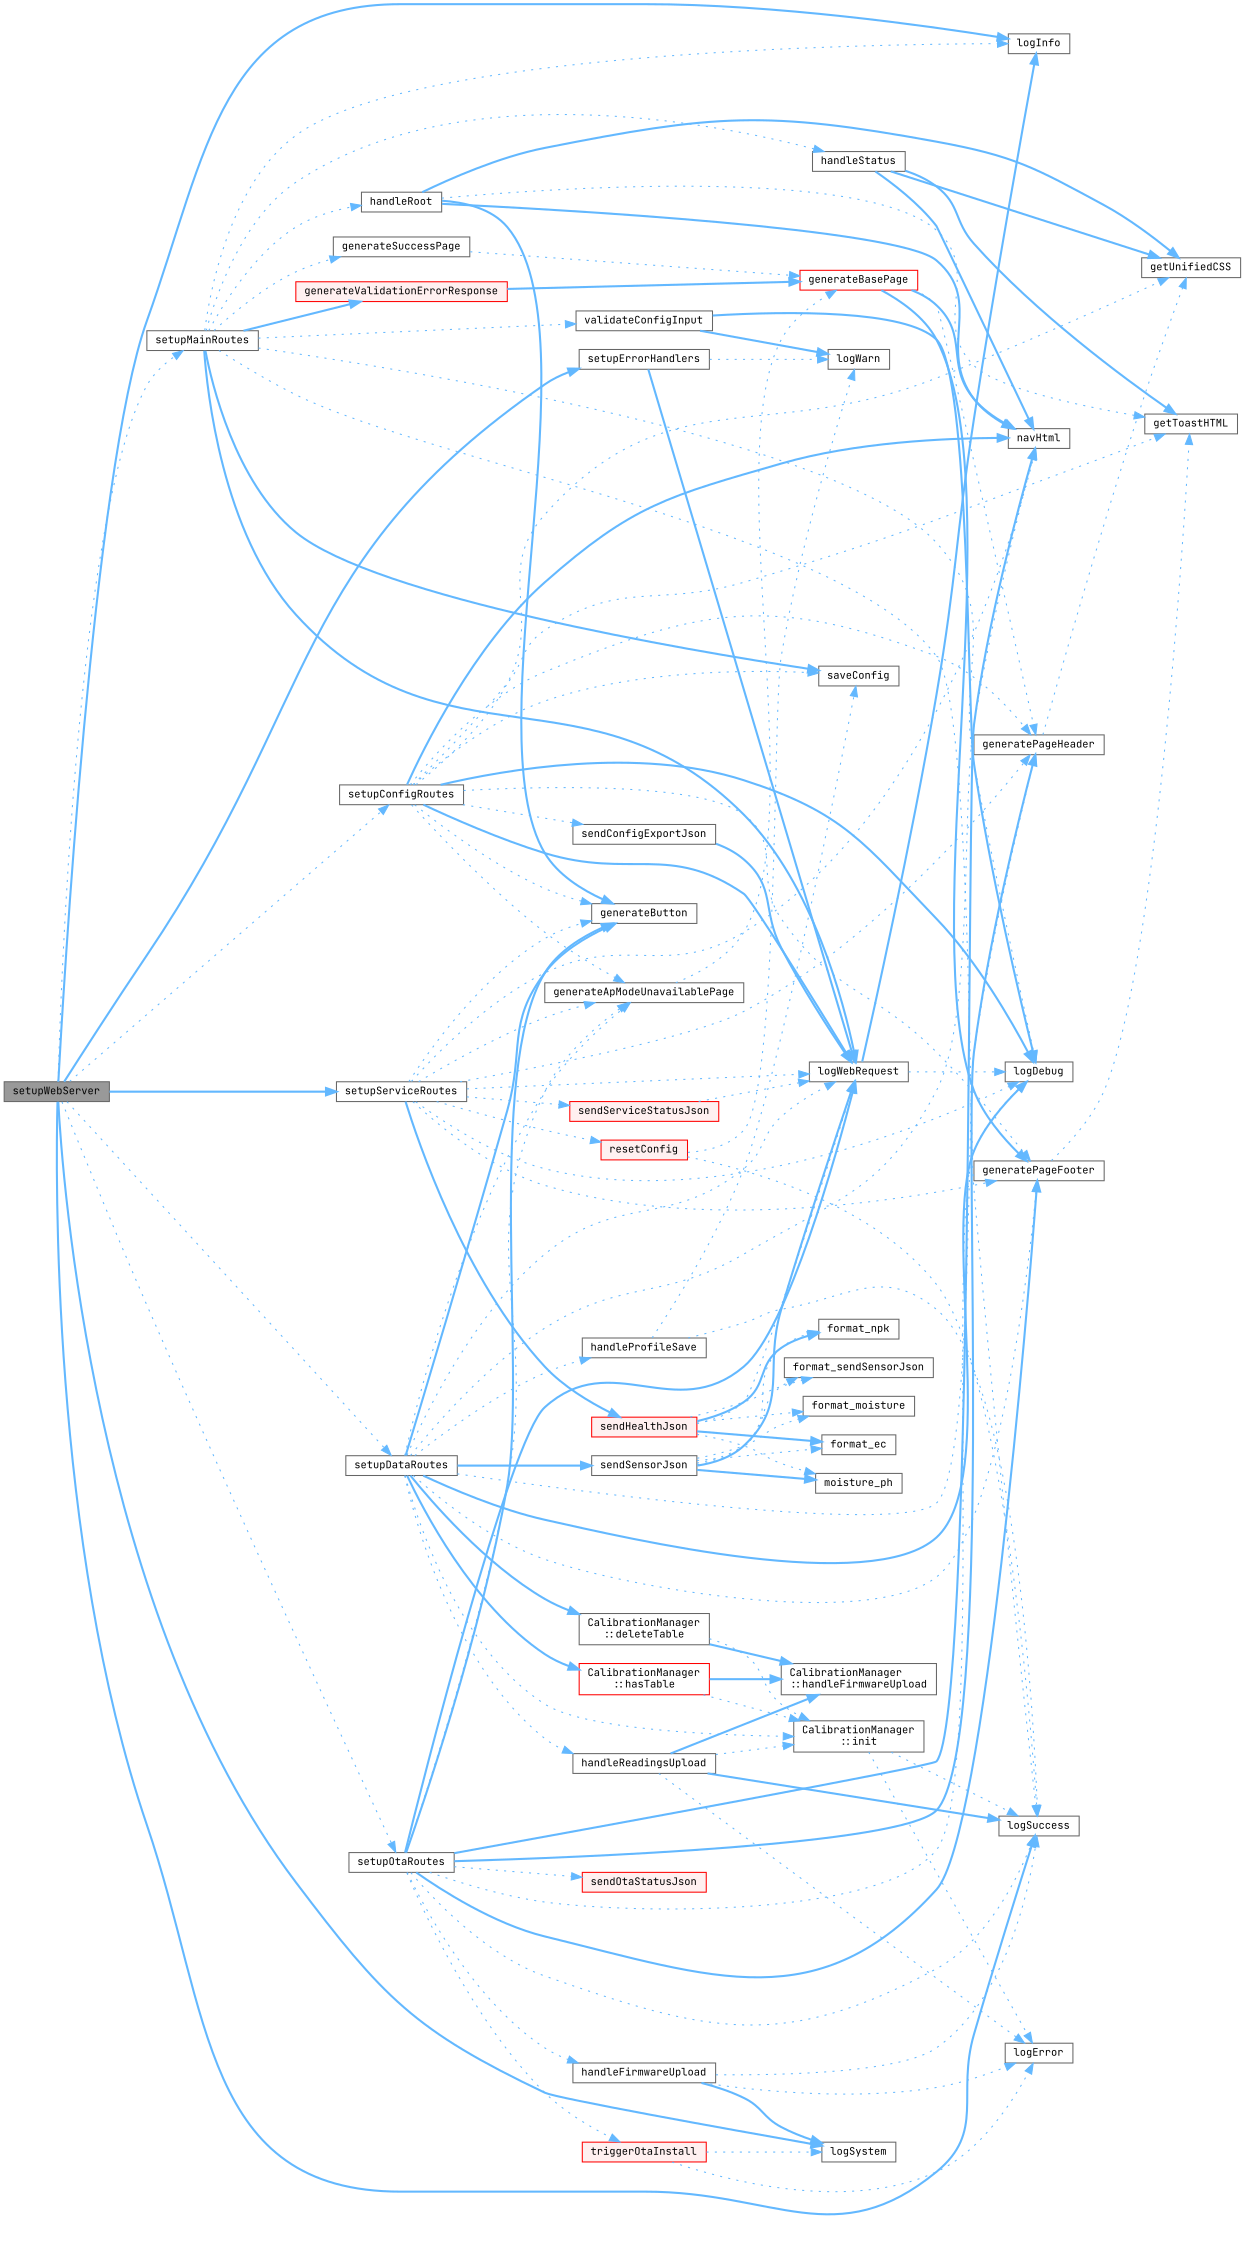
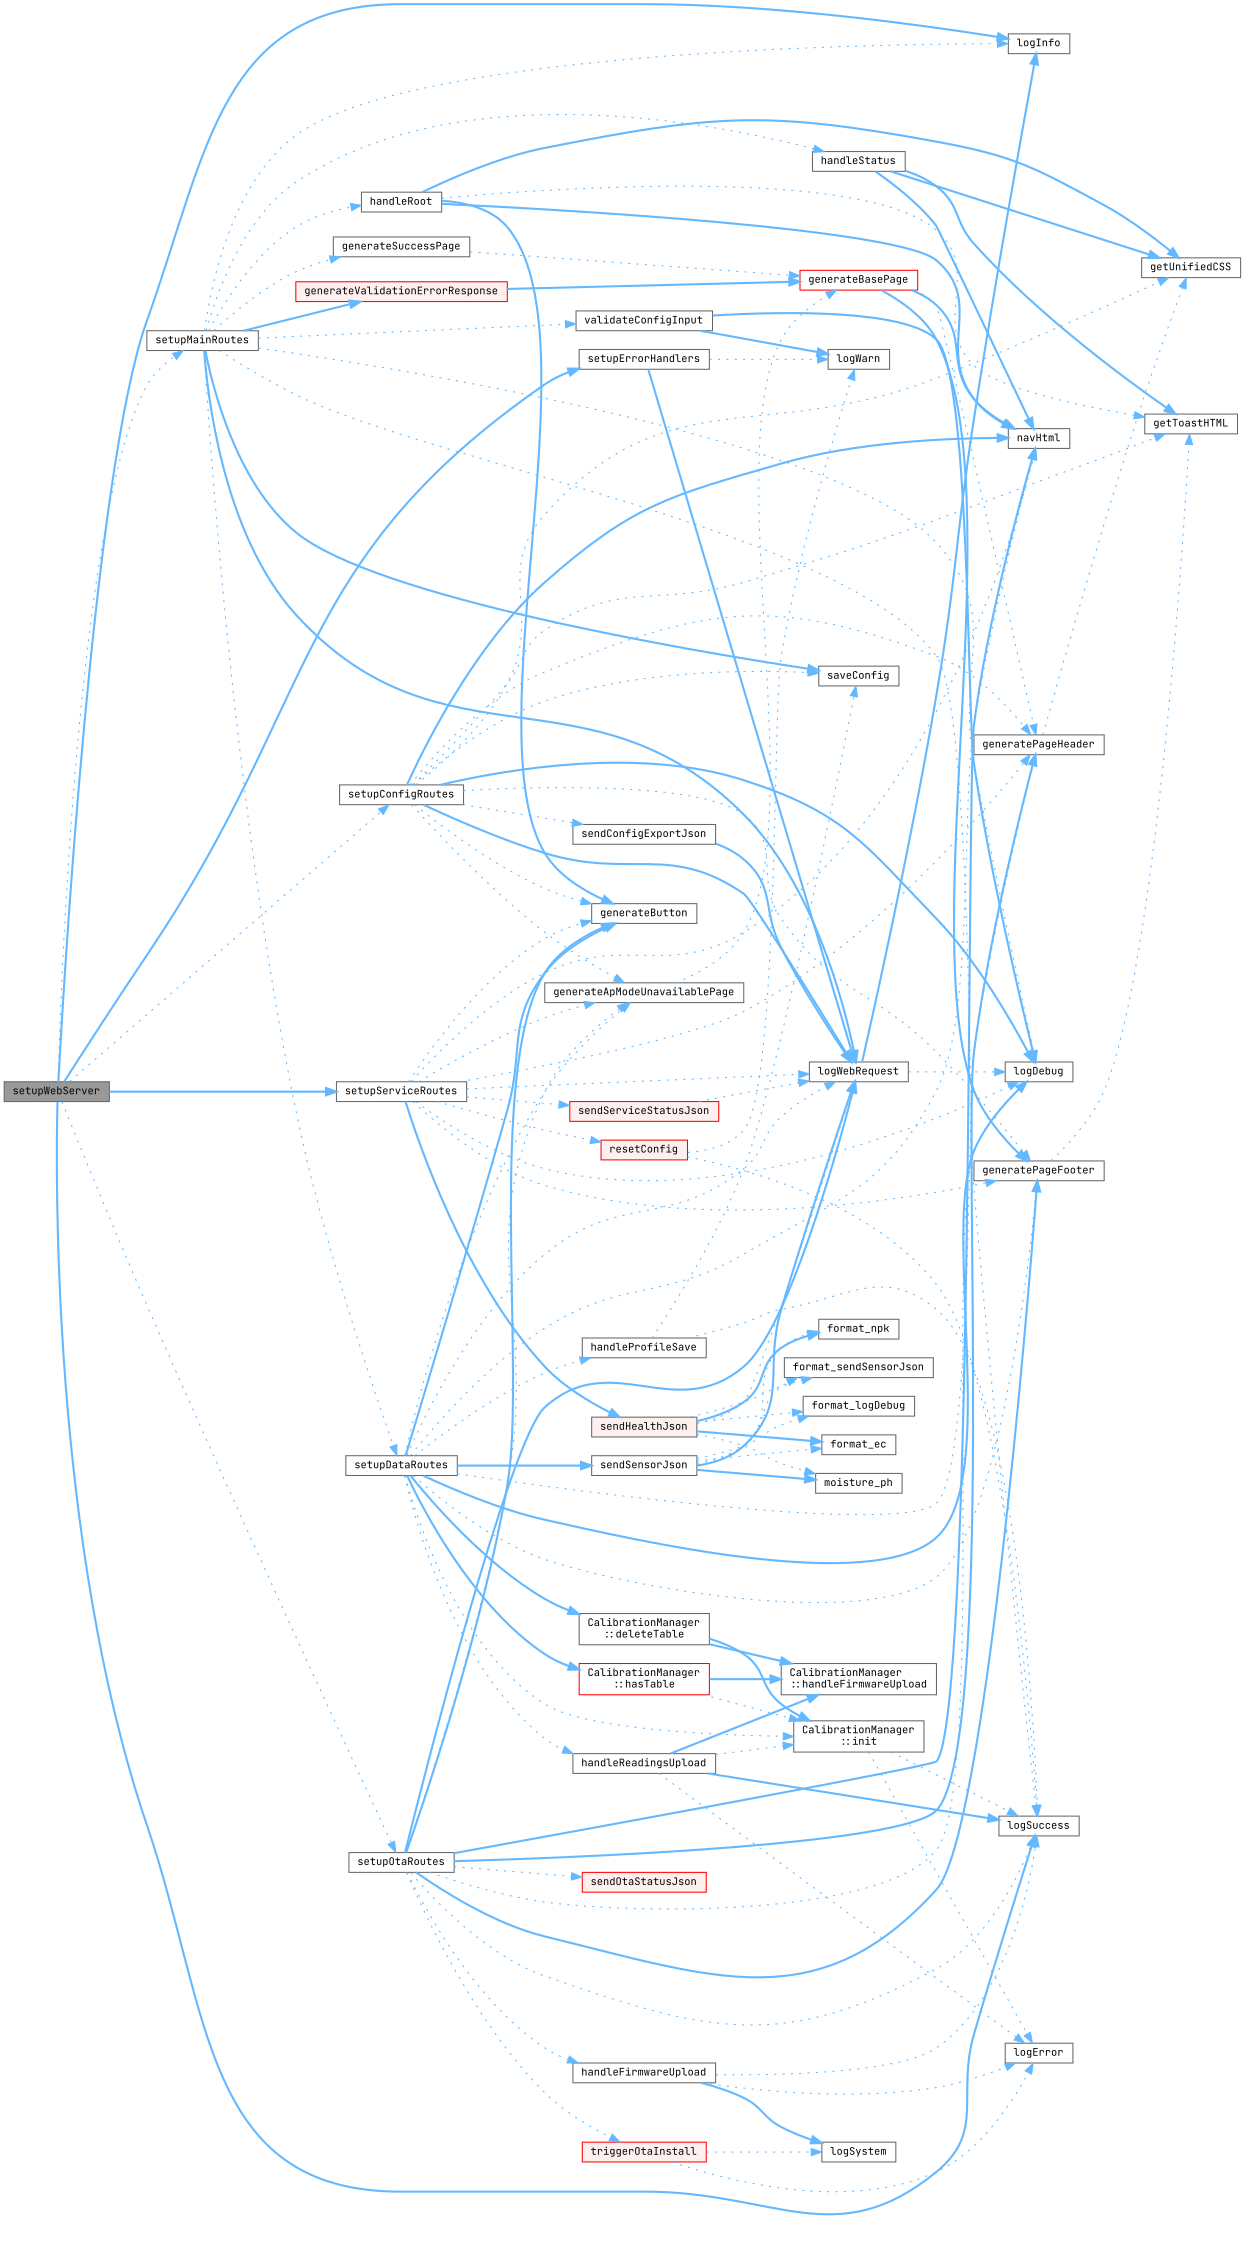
edge "setupWebServer" -> "setupDataRoutes": now "setupMainRoutes" -> "setupDataRoutes"
node "format_moisture": label "format_moisture" -> "format_logDebug"
node "sendHealthJson": color red -> grey40
edge "CalibrationManager ::deleteTable" -> "CalibrationManager ::init": style dotted -> bold
edge "setupWebServer" -> "logSystem": removed
